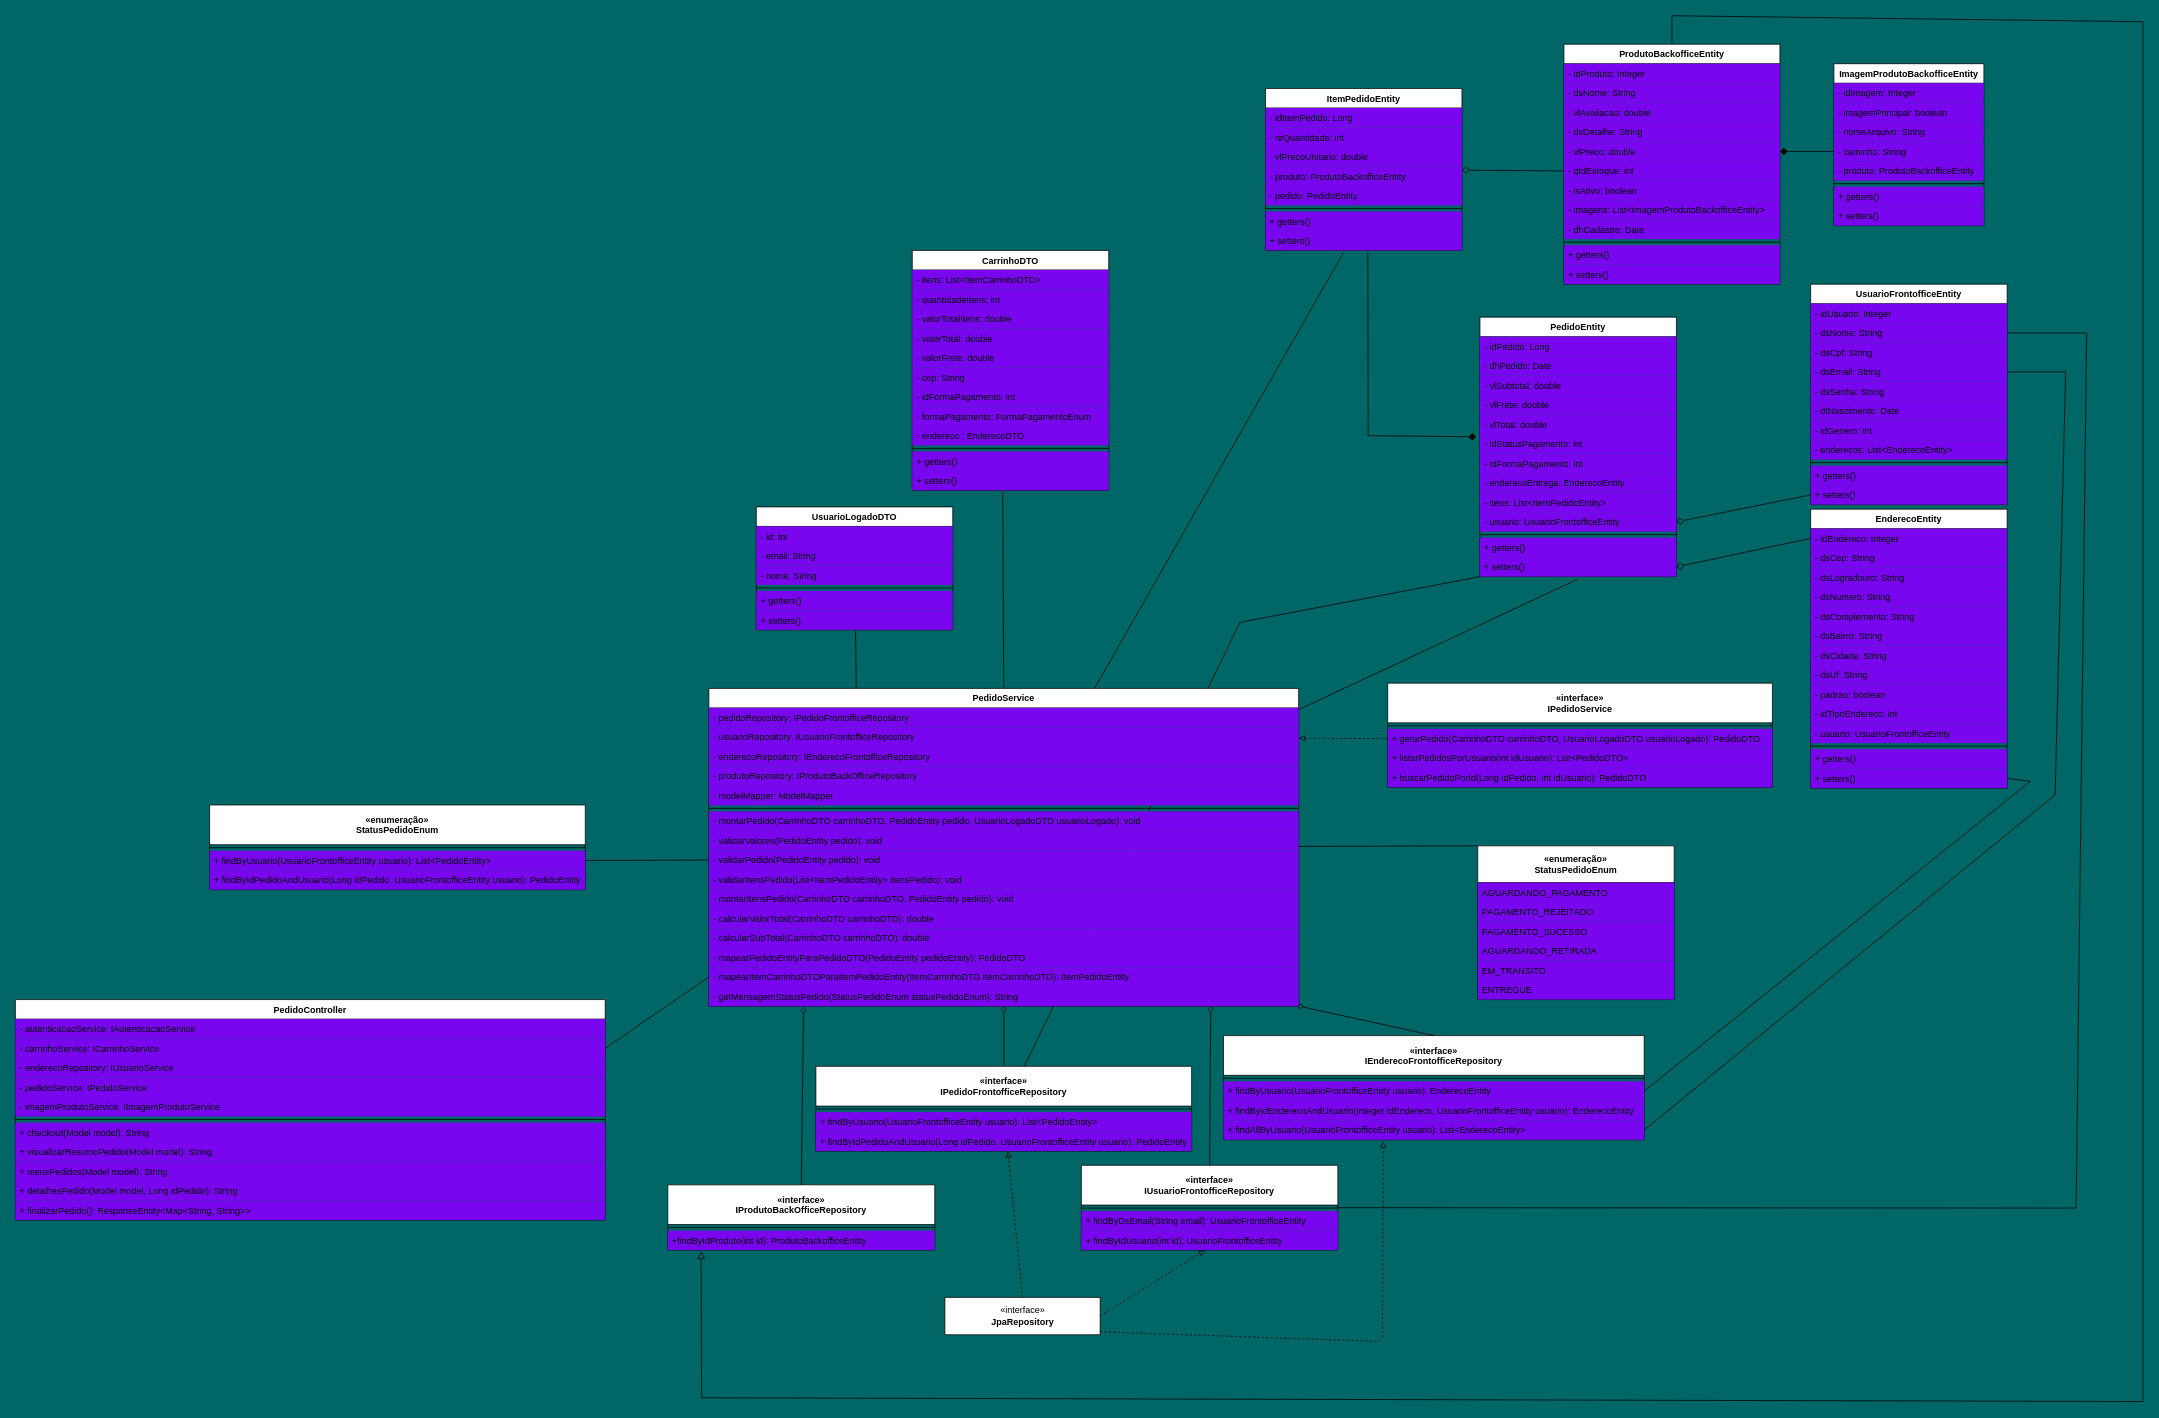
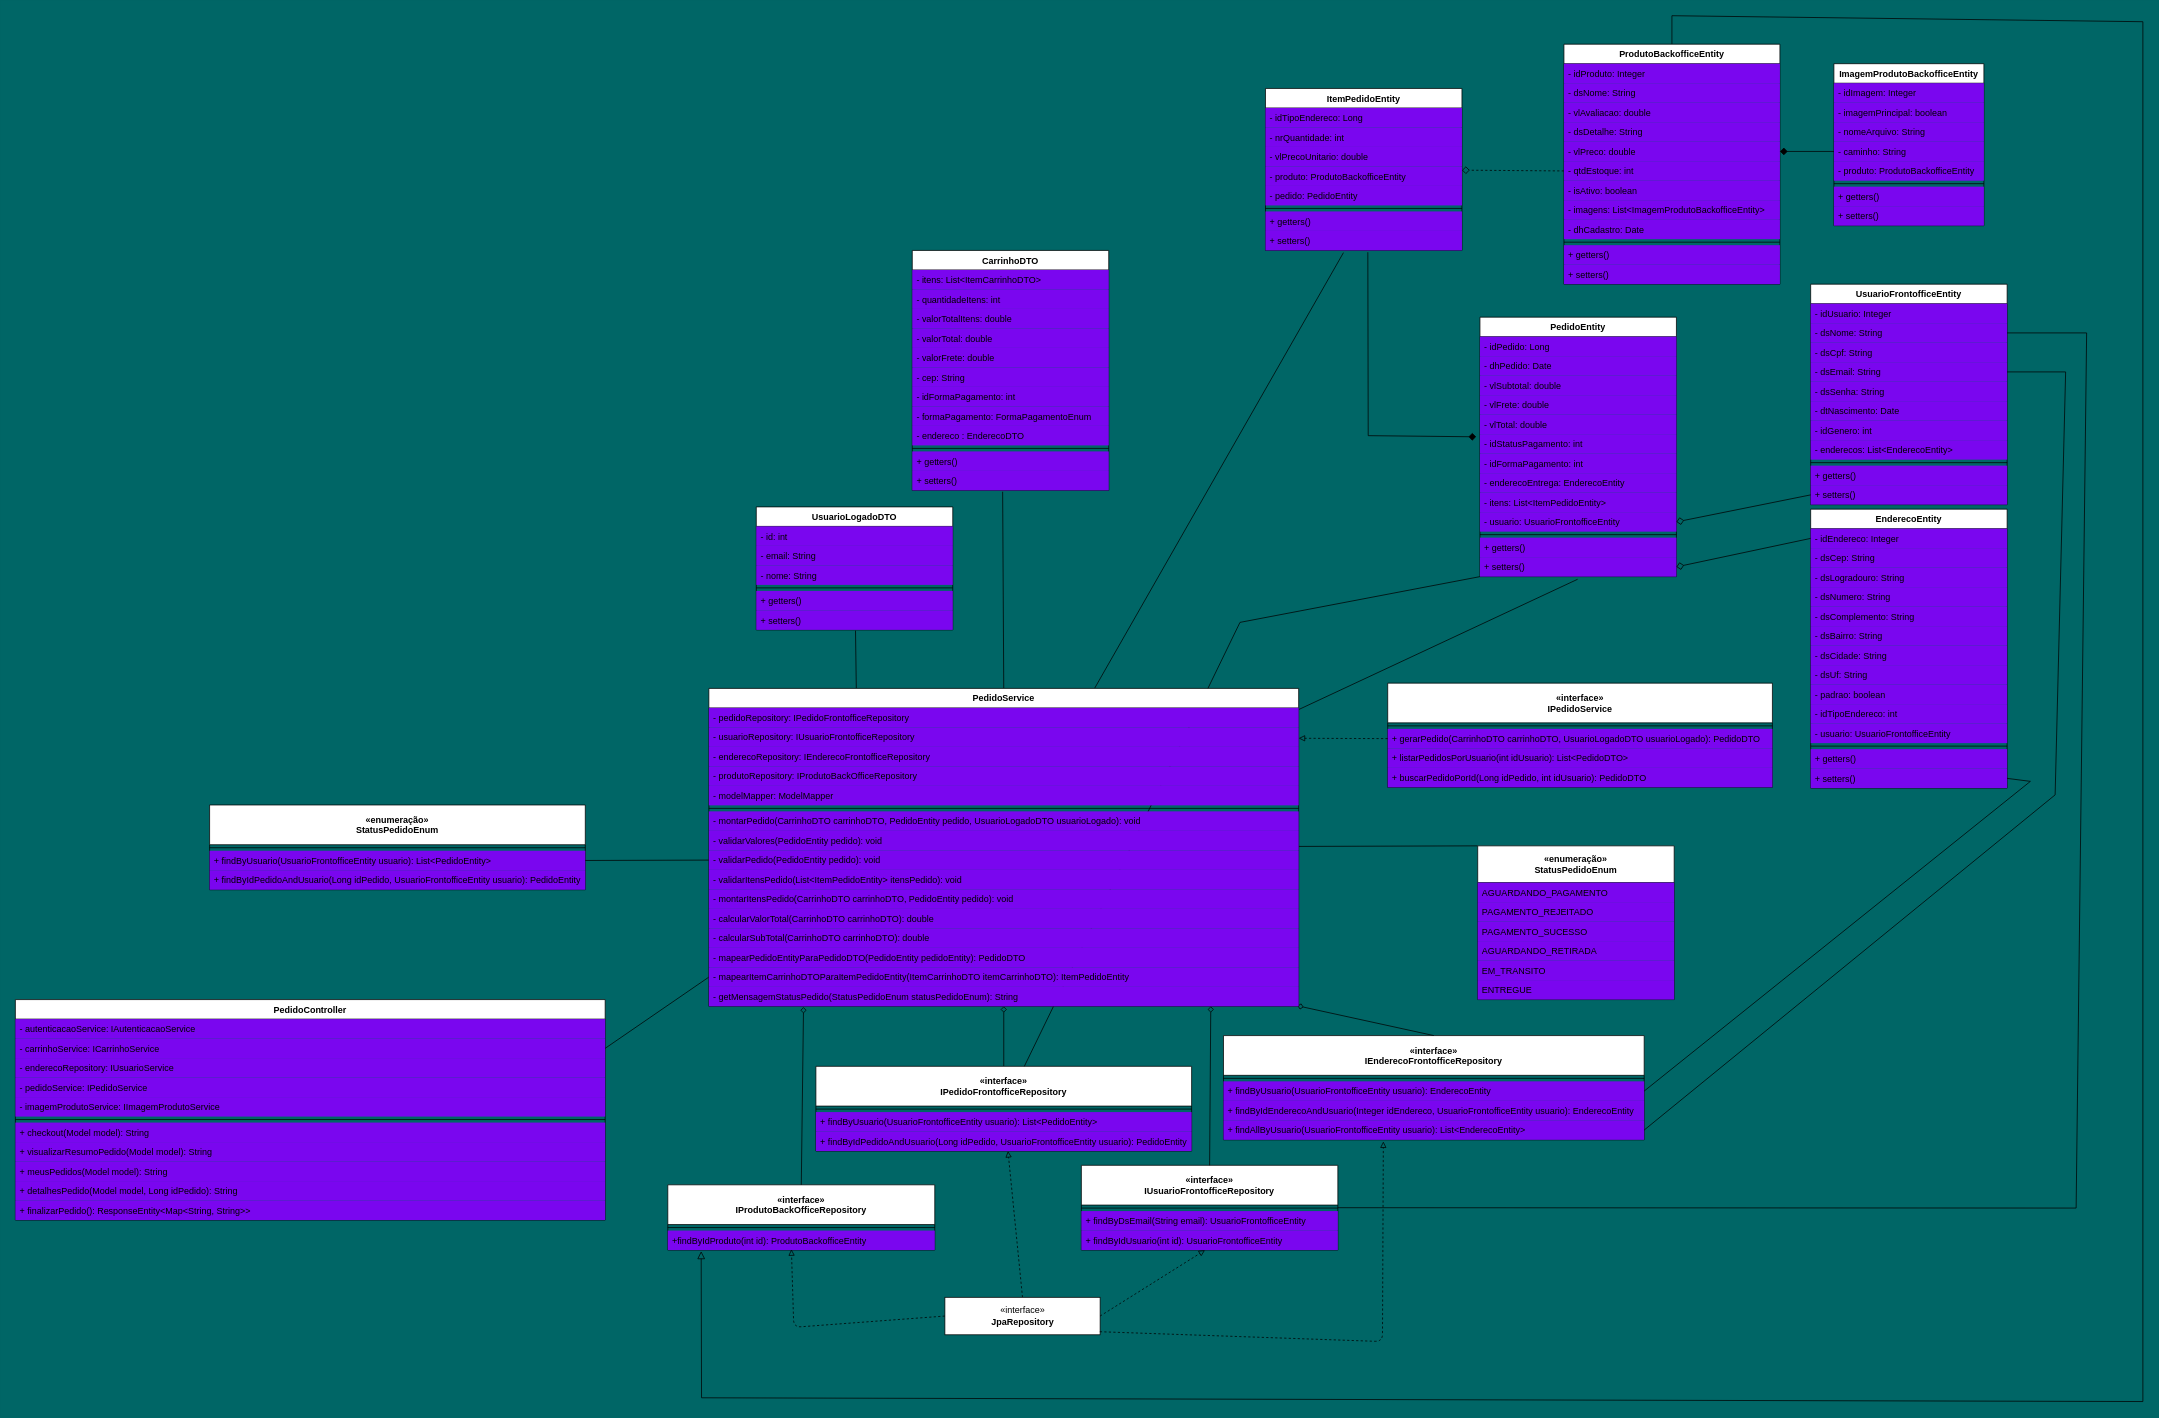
node "- idItemPedido: Long": label "- idItemPedido: Long" -> "- idTipoEndereco: Long"
edge "- qtdEstoque: int" -> "ItemPedidoEntity": style solid -> dashed
edge "«interface» JpaRepository" -> "+findByIdProduto(int id): ProdutoBackofficeEntity": added
